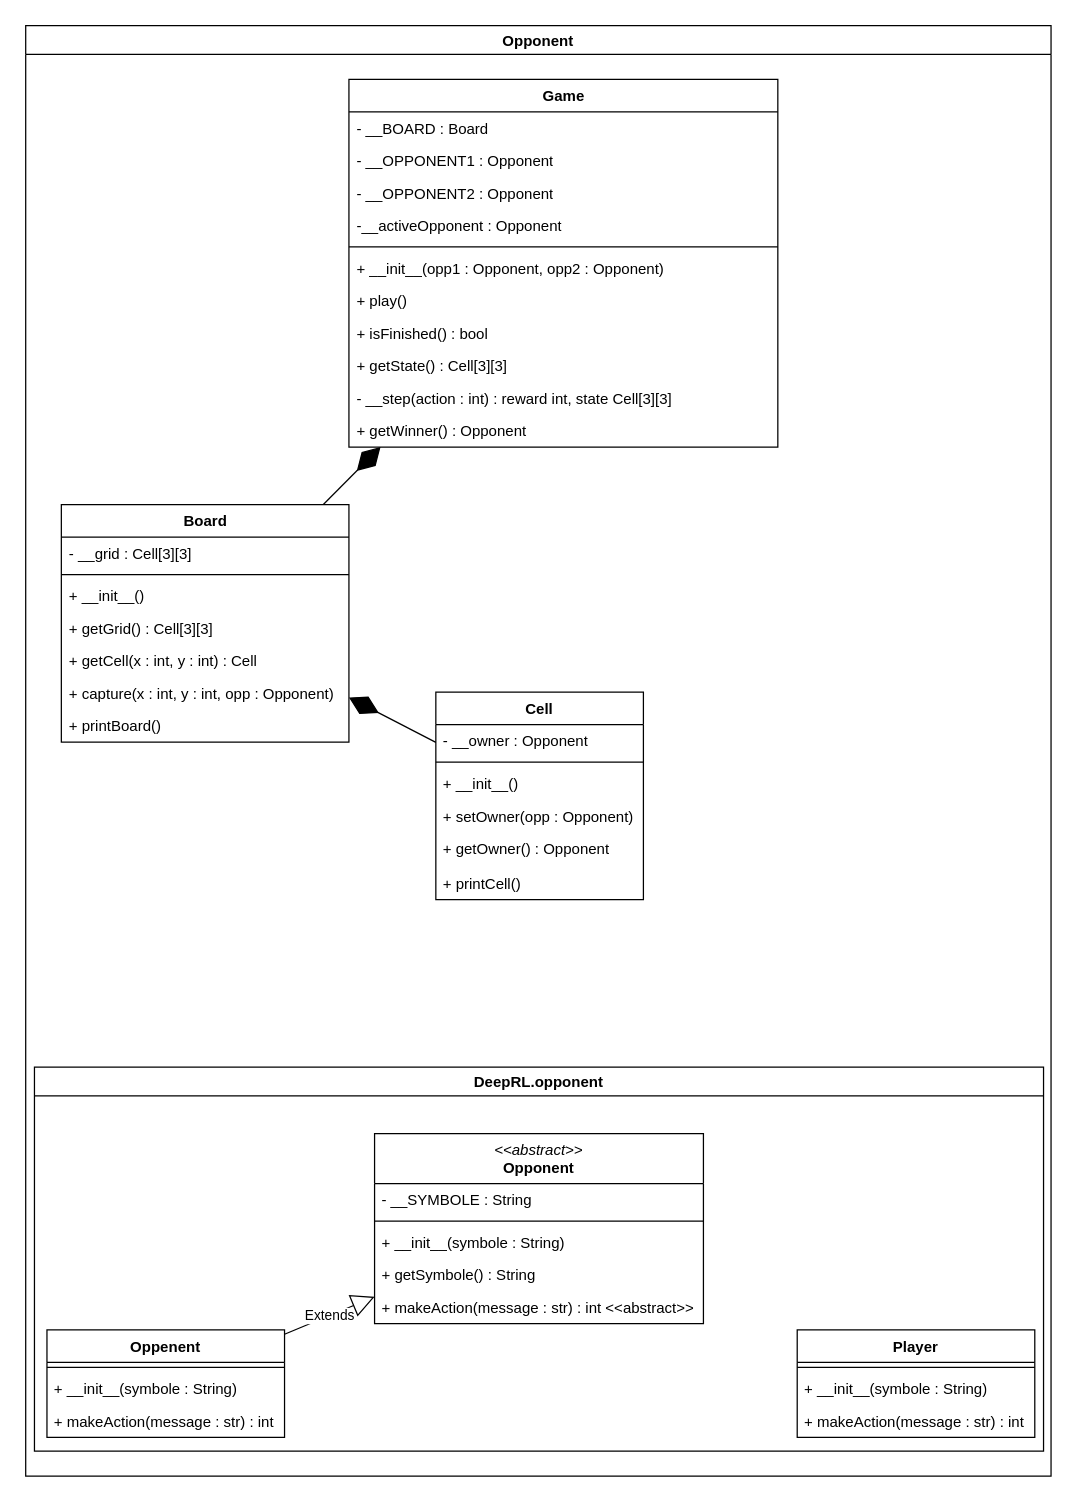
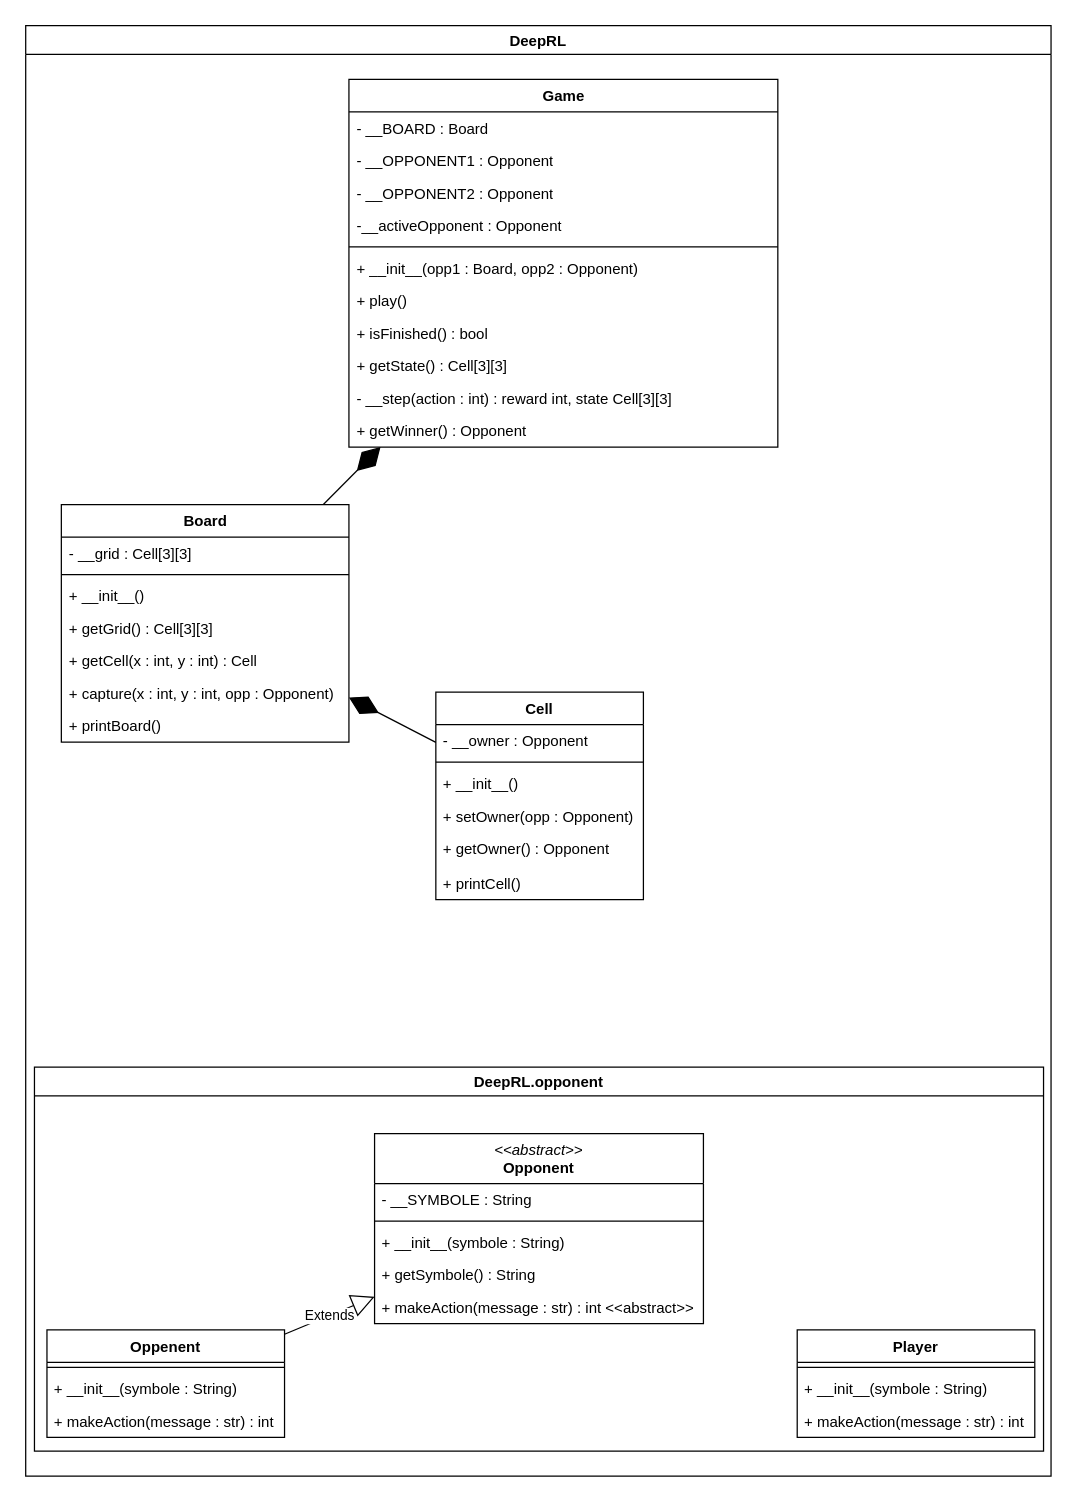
node "Opponent": label "Opponent" -> "DeepRL"
node "+ __init__(opp1 : Opponent, opp2 : Opponent)": label "+ __init__(opp1 : Opponent, opp2 : Opponent)" -> "+ __init__(opp1 : Board, opp2 : Opponent)"
